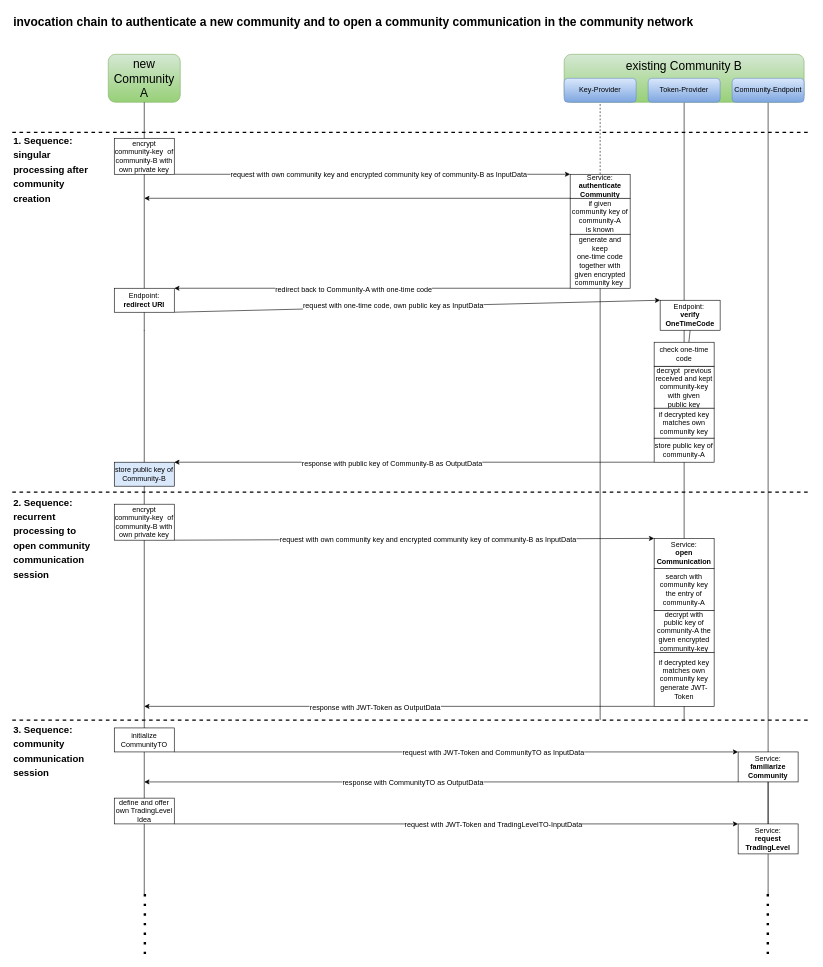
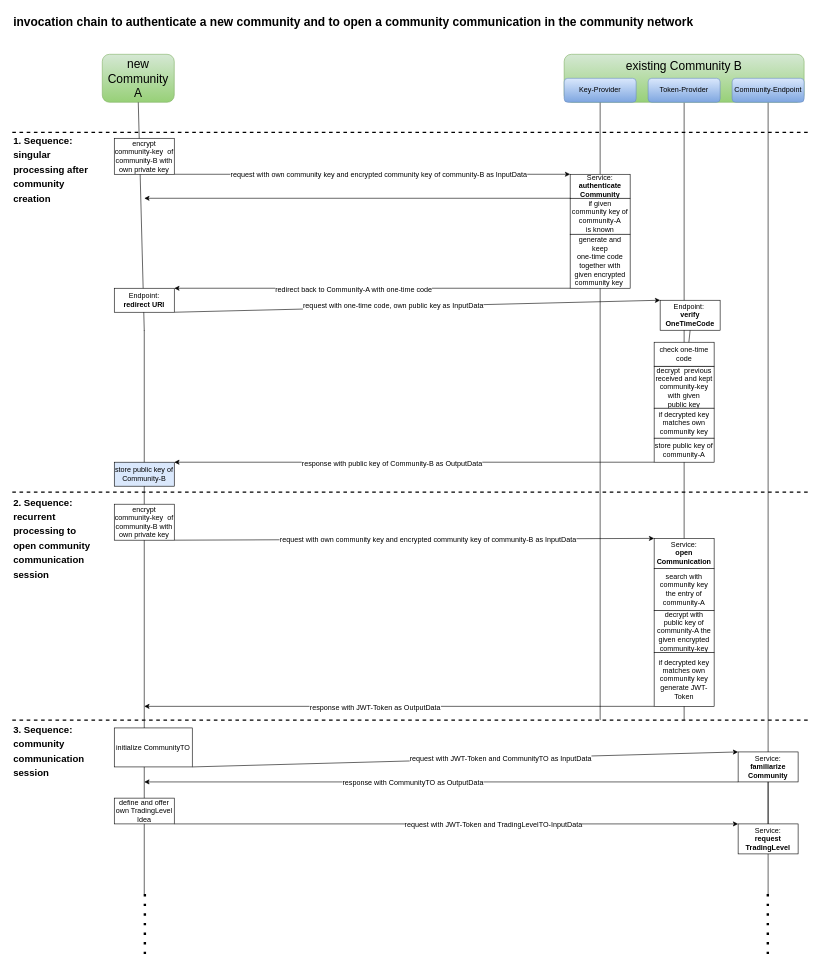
node "new Community A": moved (144, 78) -> (138, 78)
edge "Key-Provider" -- "Service: authenticate Community": style dashed -> solid
node "initialize CommunityTO": size 60x24 -> 78x39
